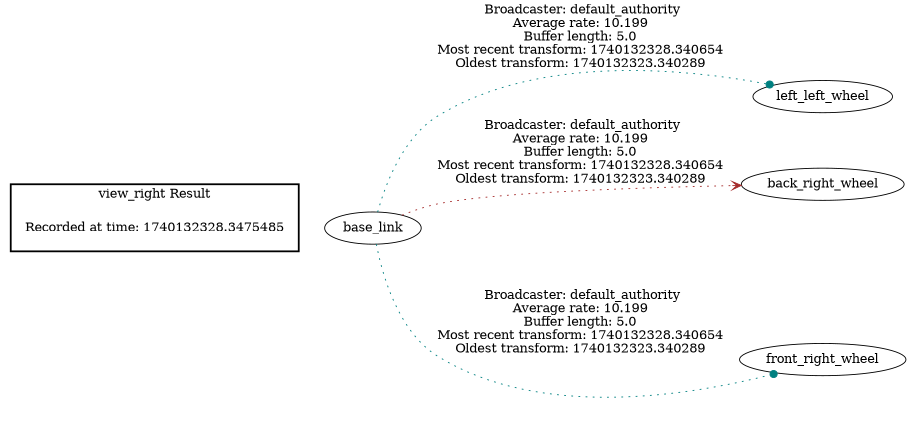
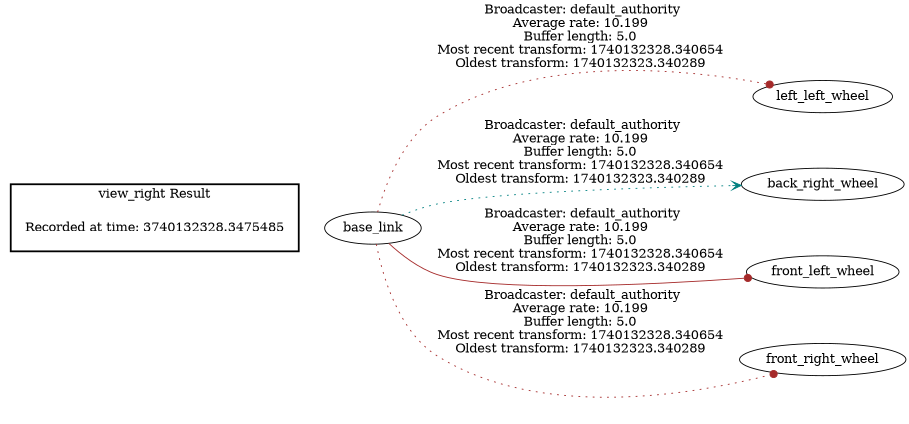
edge "base_link" -> "left_left_wheel": color teal -> brown
edge "base_link" -> "back_right_wheel": color brown -> teal
node "Recorded at time: 1740132328.3475485": label "Recorded at time: 1740132328.3475485" -> "Recorded at time: 3740132328.3475485"
node "front_left_wheel": added
edge "base_link" -> "front_right_wheel": color teal -> brown
